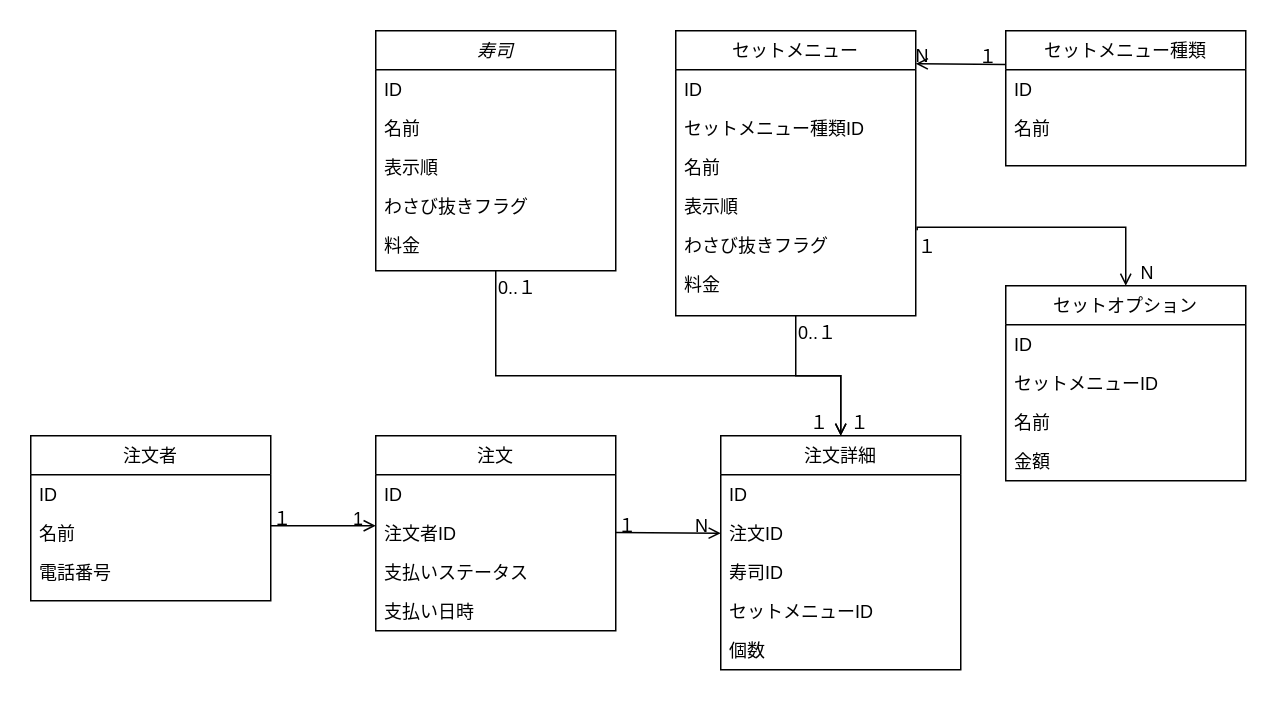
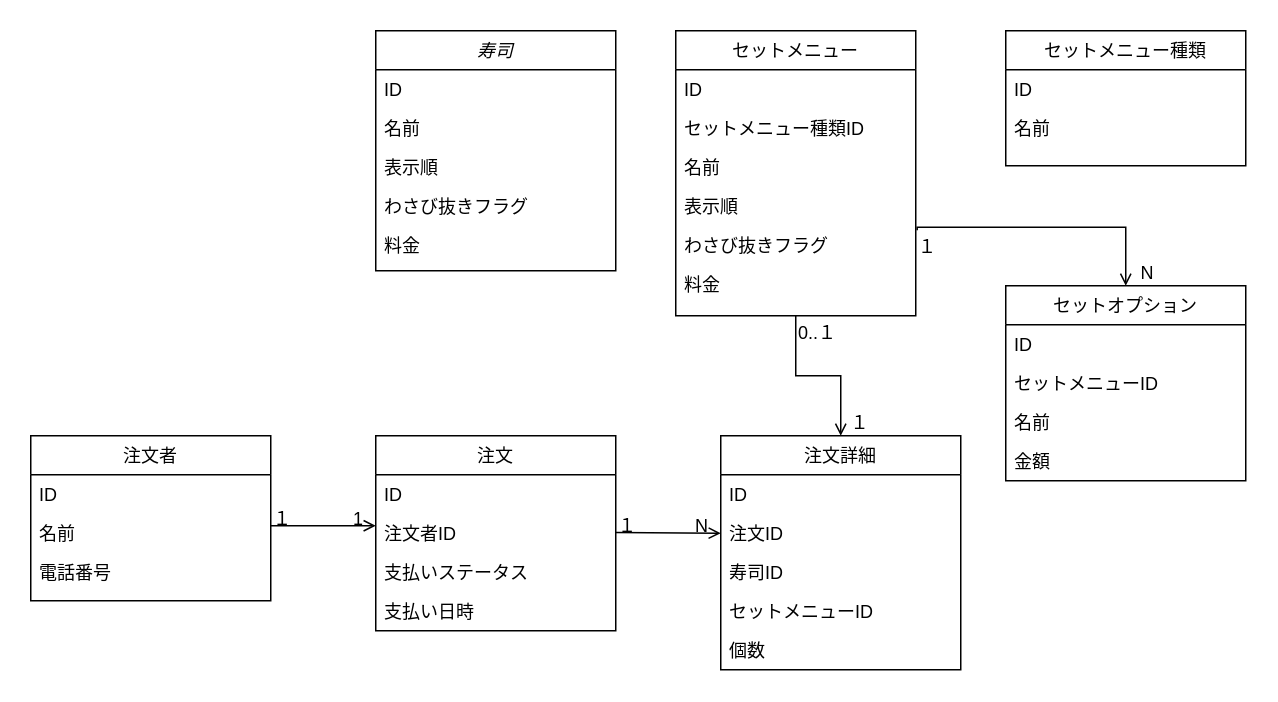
edge "セットメニュー種類" -> "セットメニュー": removed, labels "１", "N"
edge "寿司" -> "注文詳細": removed, labels "0..１", "１"
